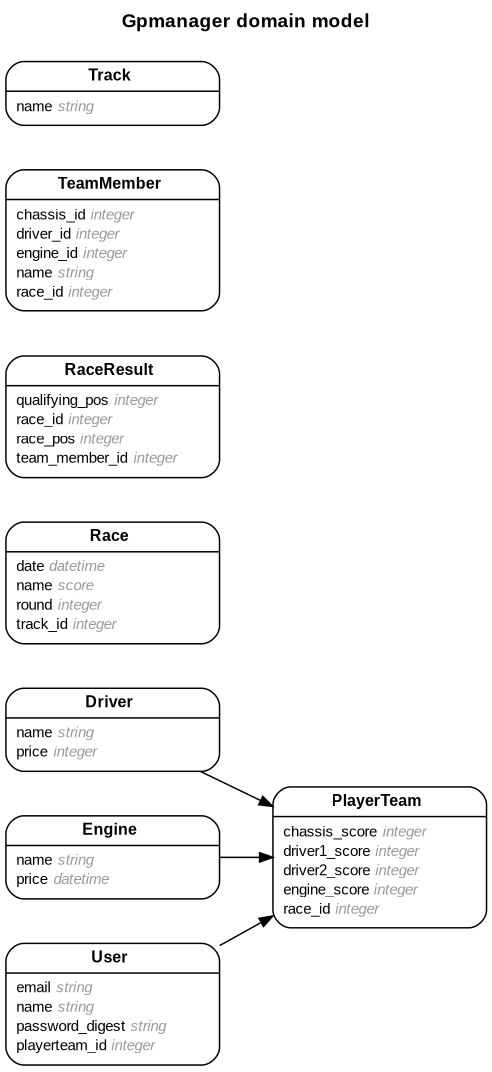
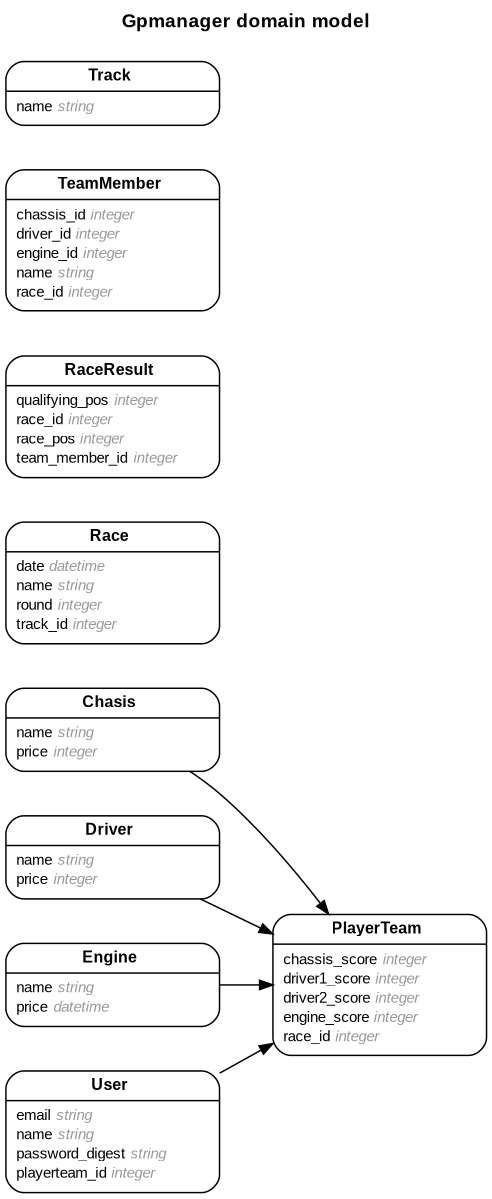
node "Race": text "score" -> "string"
node "Chasis": added
